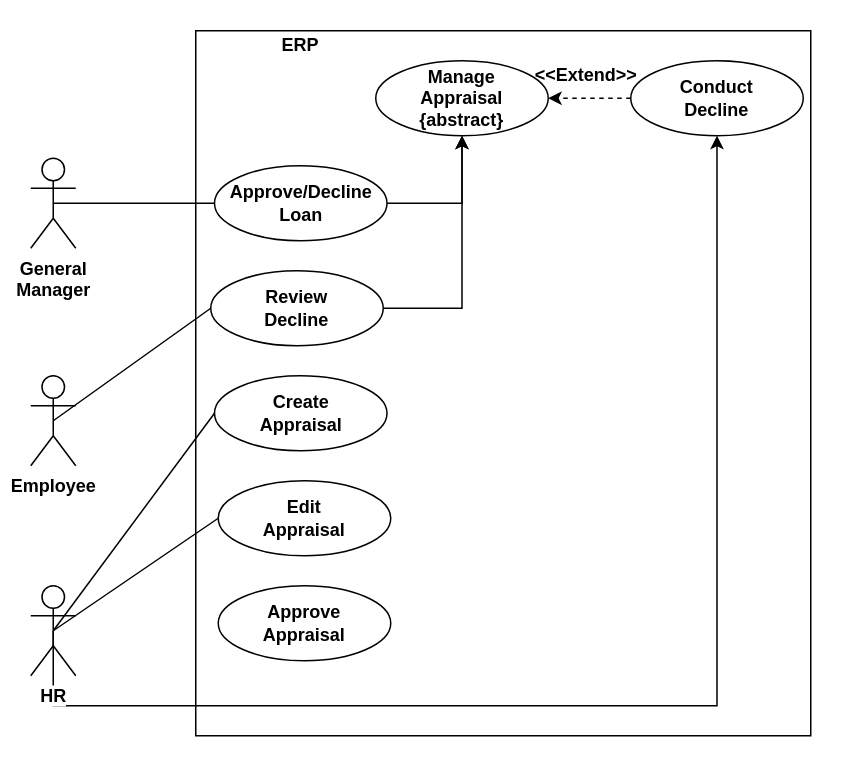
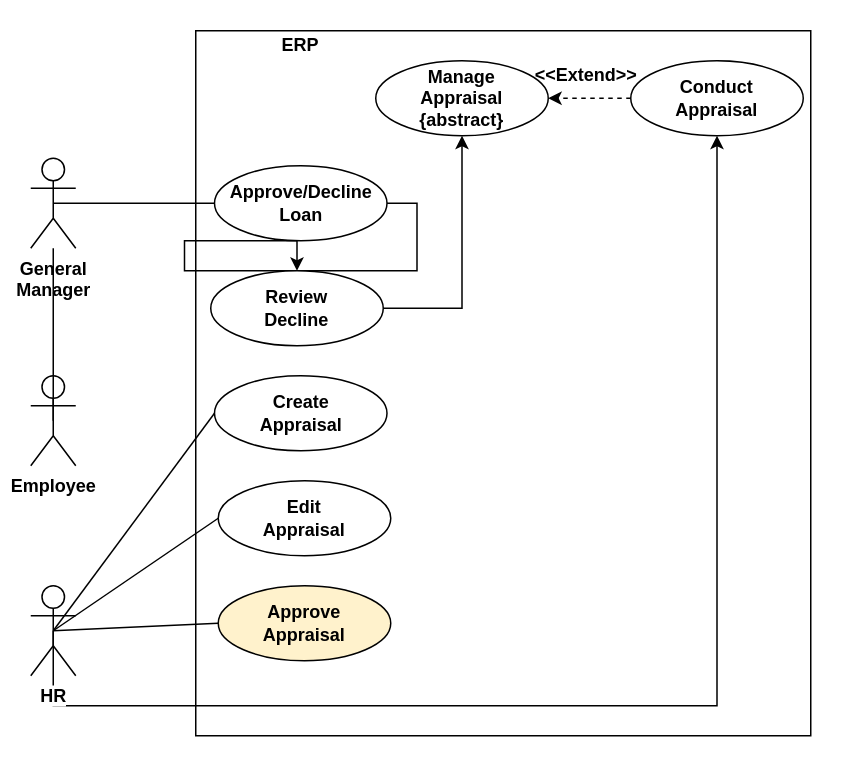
node "Conduct Decline": label "Conduct Decline" -> "Conduct Appraisal"
edge "Approve/Decline Loan" -> "Manage Appraisal {abstract}": now "Approve/Decline Loan" -> "Review Decline"
edge "Review Decline" -- "Employee": now "General Manager" -- "Employee"
node "Approve Appraisal": fillcolor #ffffff -> #fff2cc
edge "Approve Appraisal" -- "HR": added
